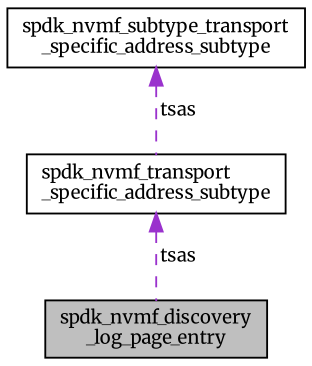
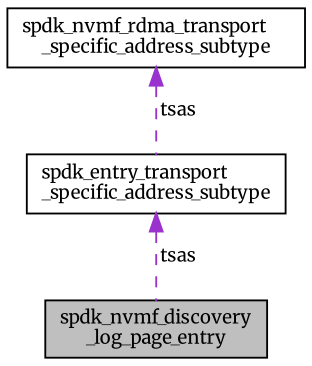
node "spdk_nvmf_subtype_transport _specific_address_subtype": label "spdk_nvmf_subtype_transport _specific_address_subtype" -> "spdk_nvmf_rdma_transport _specific_address_subtype"
node "spdk_nvmf_transport _specific_address_subtype": label "spdk_nvmf_transport _specific_address_subtype" -> "spdk_entry_transport _specific_address_subtype"
